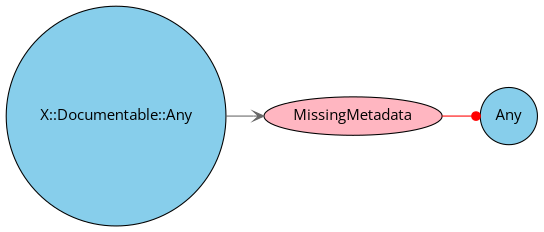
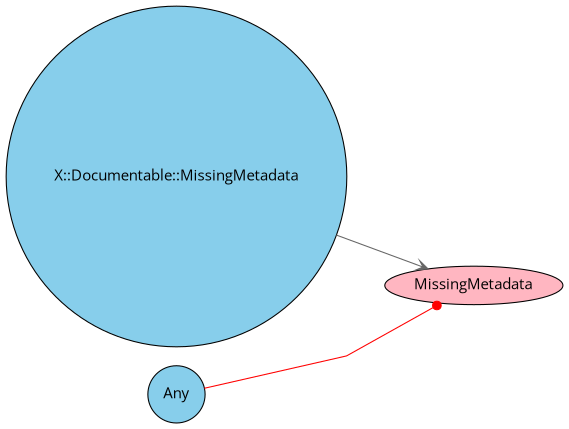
node "X::Documentable::Any": label "X::Documentable::Any" -> "X::Documentable::MissingMetadata"
edge "MissingMetadata" -> "Any": reversed
